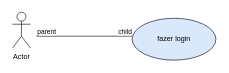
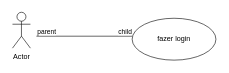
node "fazer login": fillcolor #dae8fc -> #ffffff
